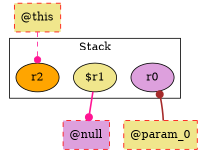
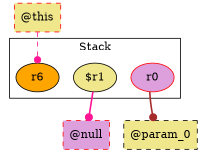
node "r2": label "r2" -> "r6"
node "r0": color black -> red
edge "@param_0" -> "r0": reversed
node "@param_0": color red -> black
